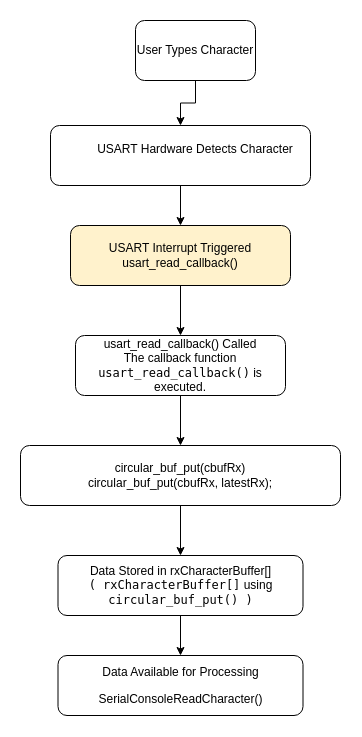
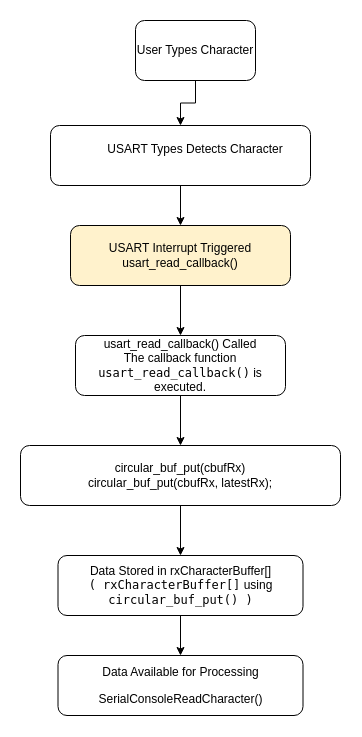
node "USART Hardware Detects Character": label "USART Hardware Detects Character" -> "USART Types Detects Character"
